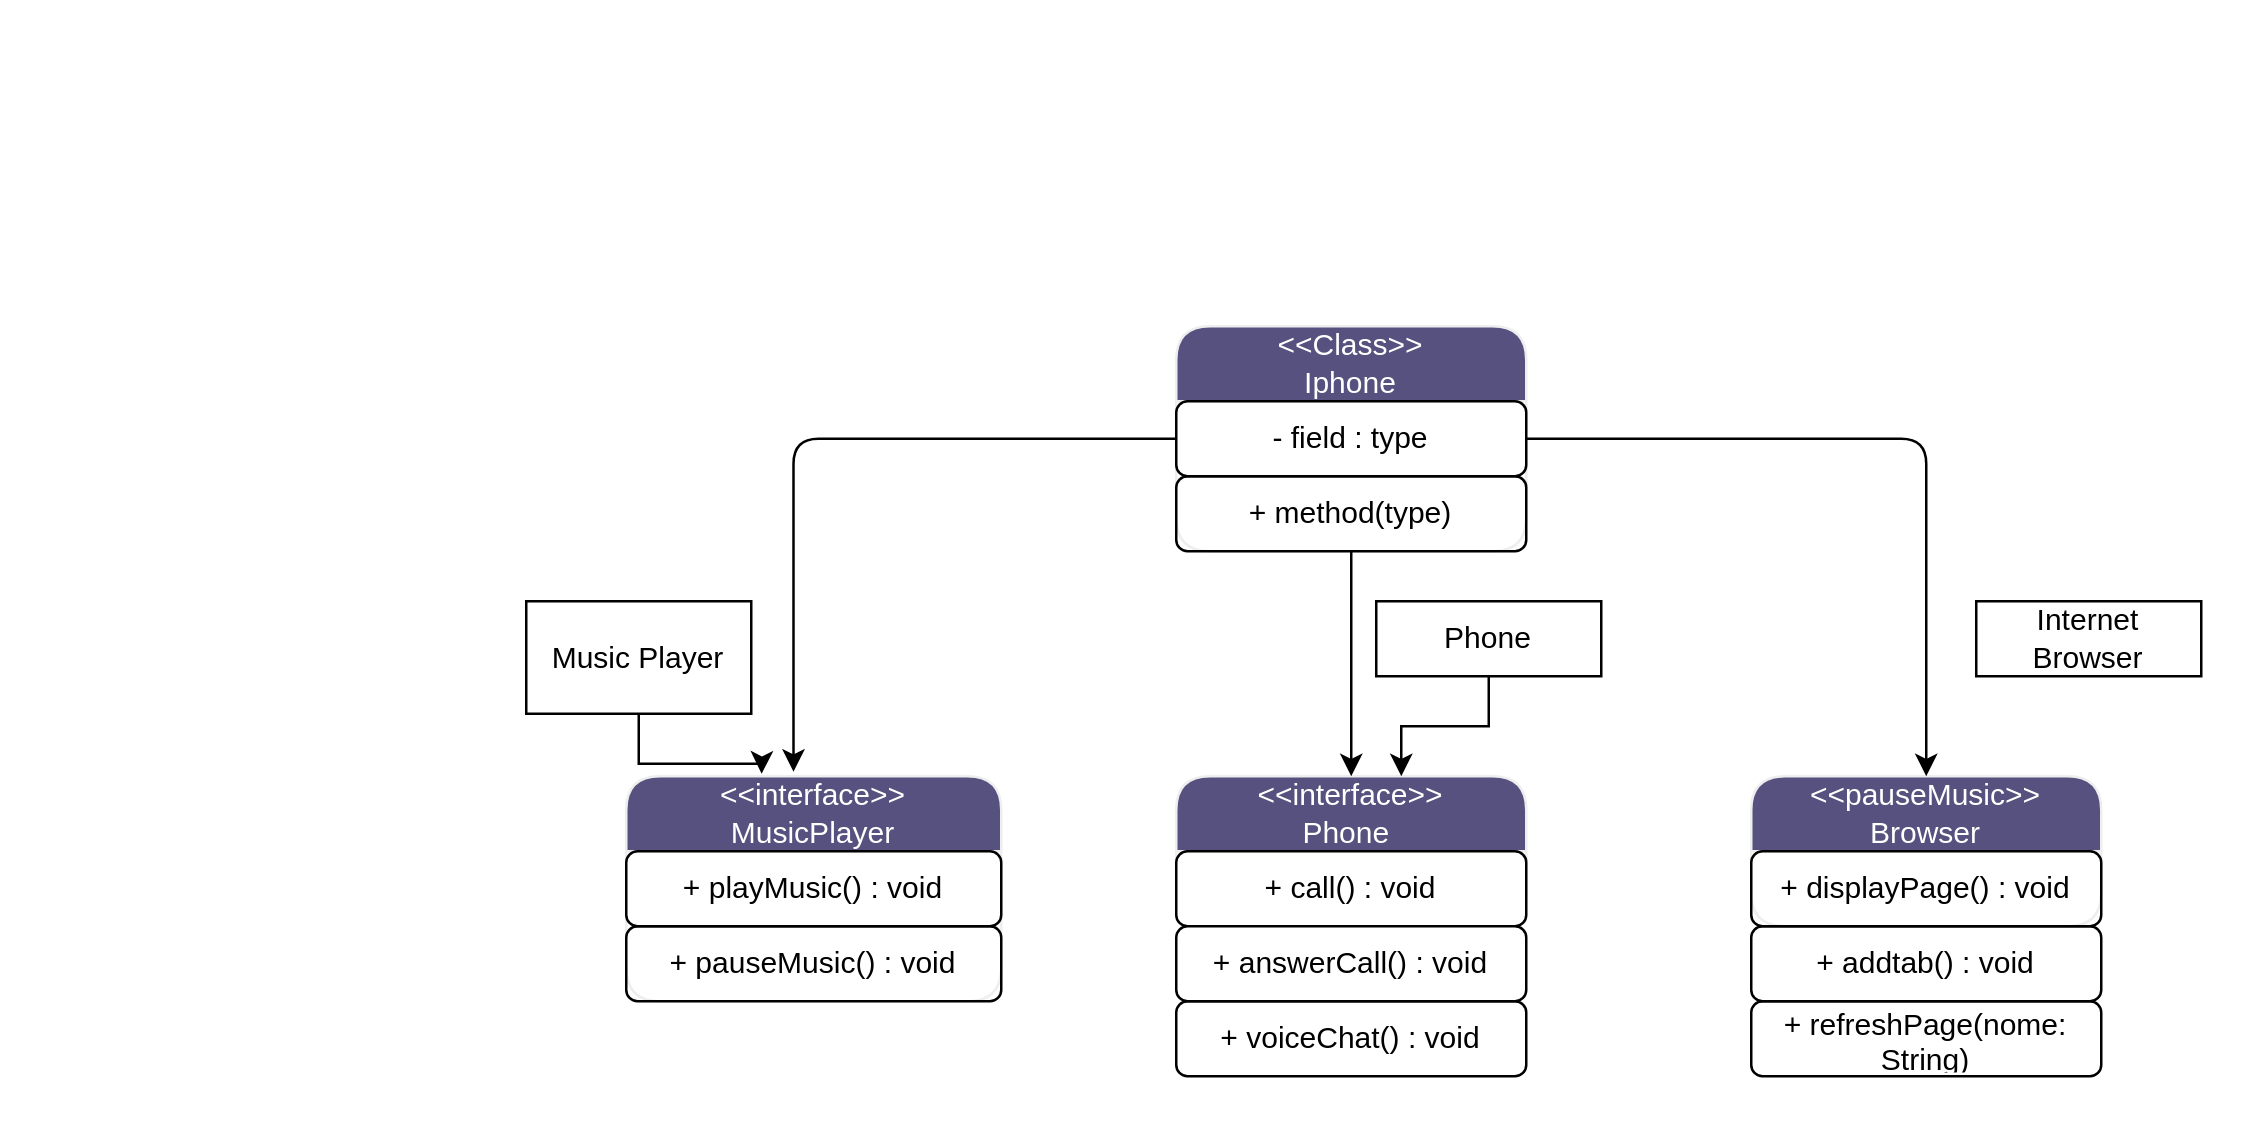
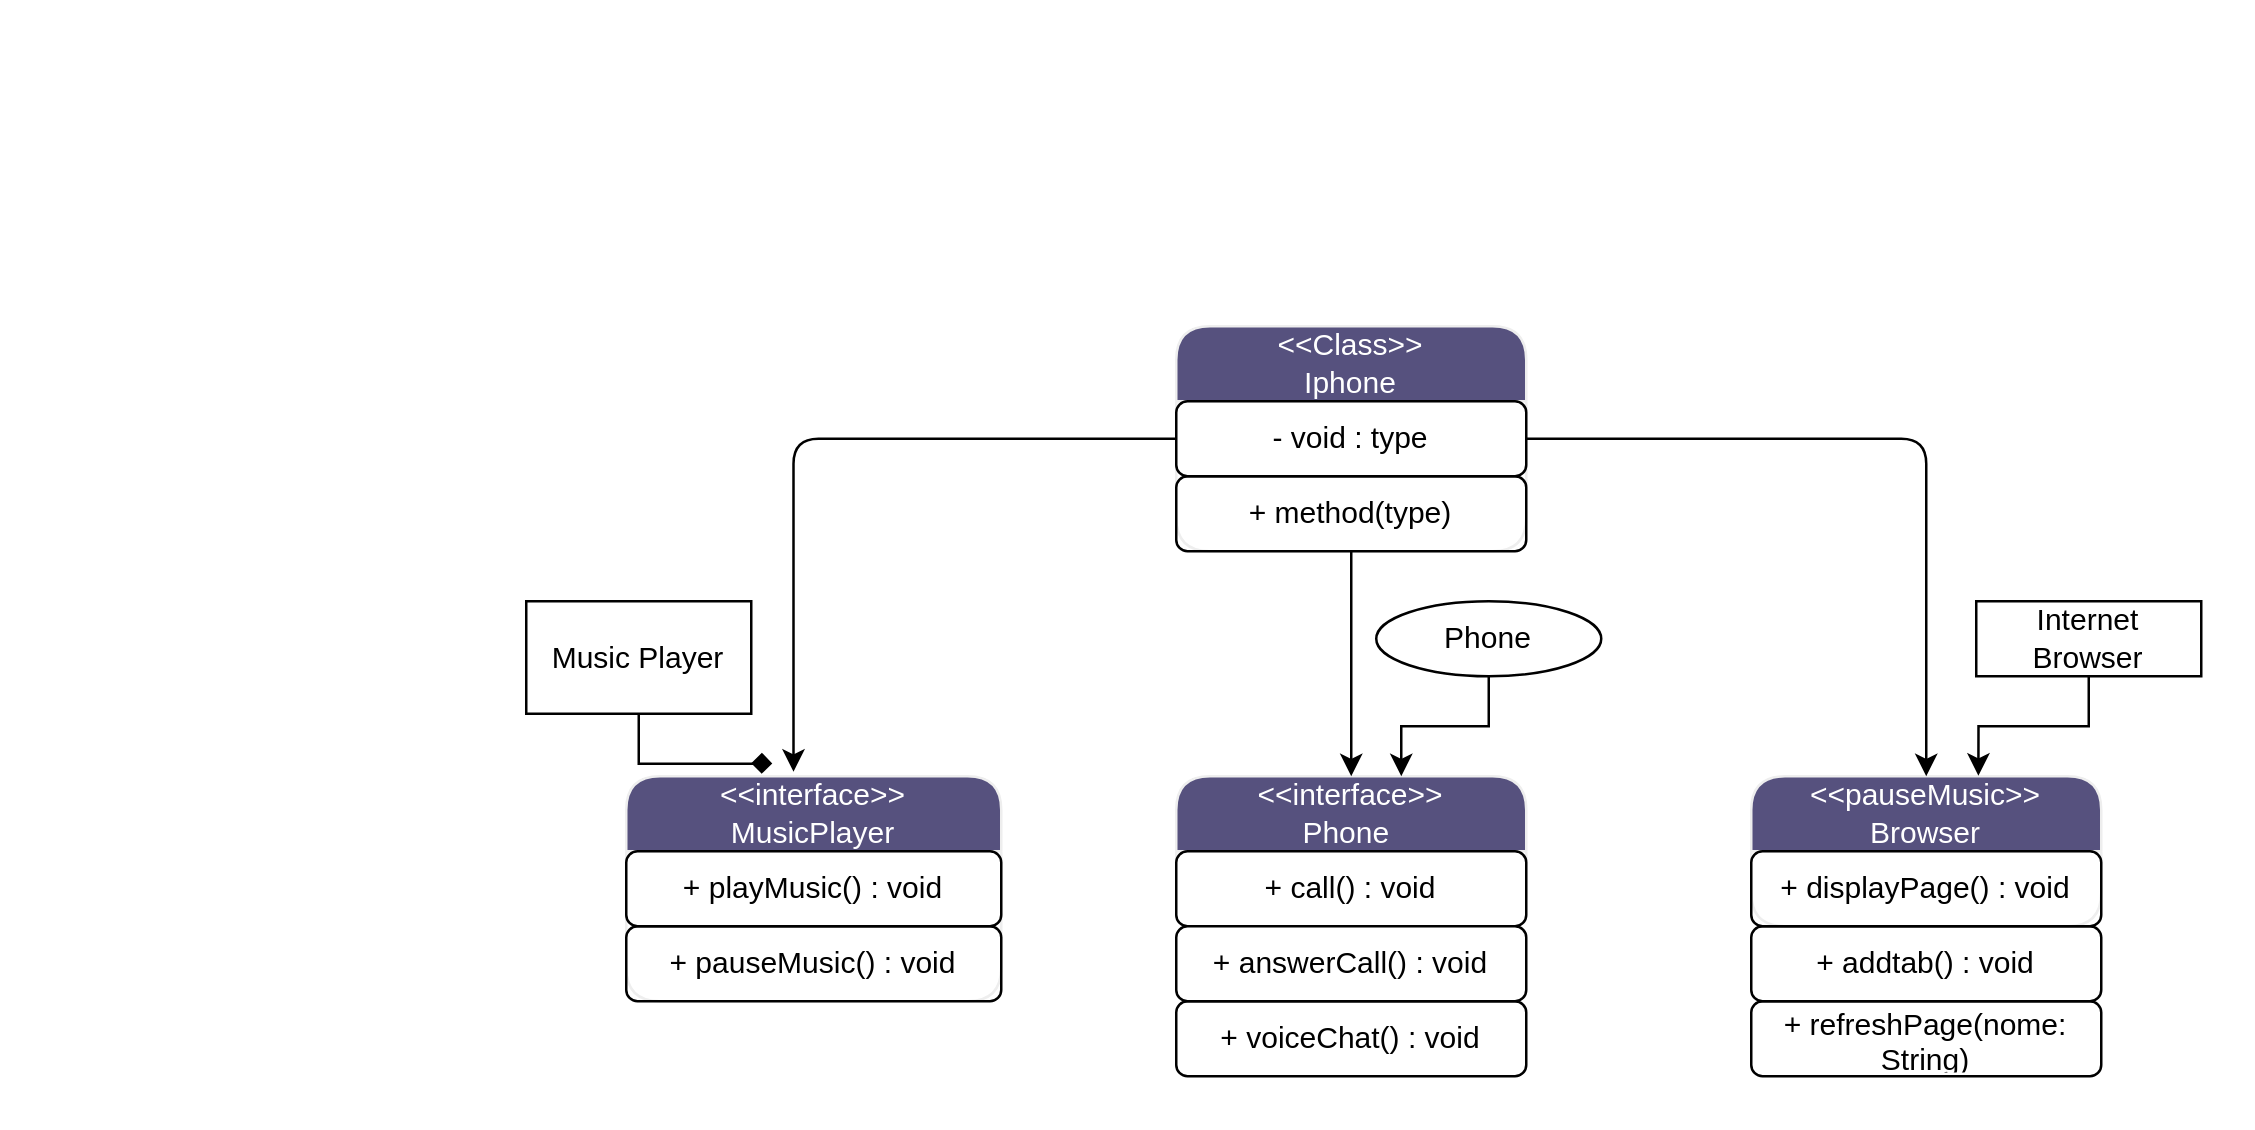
node "- field : type": label "- field : type" -> "- void : type"
node "Phone": shape rectangle -> ellipse
edge "Internet Browser" -> "<<pauseMusic>>Browser": added
edge "Music Player" -> "<<interface>>MusicPlayer": arrowhead classic -> diamond
